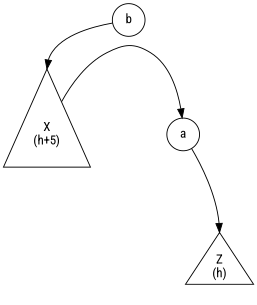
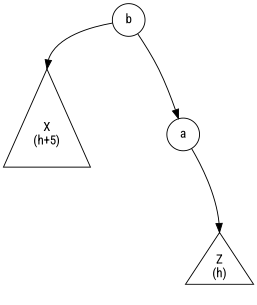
edge "X (h+5)" -> "a": now "b" -> "a"
